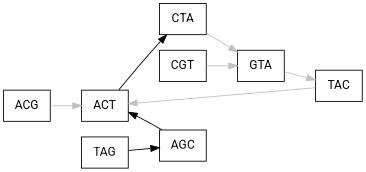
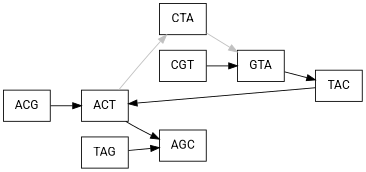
edge "ACT" -> "CTA": color black -> gray
edge "CGT" -> "GTA": color gray -> black
edge "GTA" -> "TAC": color gray -> black
edge "TAC" -> "ACT": color gray -> black
edge "ACG" -> "ACT": color gray -> black
edge "AGC" -> "ACT": reversed
